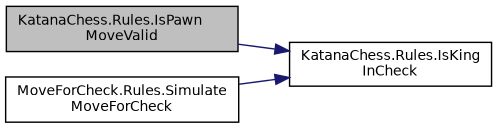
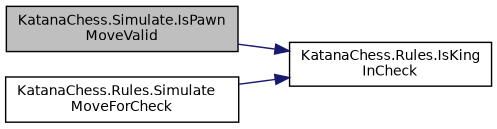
node "KatanaChess.Rules.IsPawn MoveValid": label "KatanaChess.Rules.IsPawn MoveValid" -> "KatanaChess.Simulate.IsPawn MoveValid"
node "MoveForCheck.Rules.Simulate MoveForCheck": label "MoveForCheck.Rules.Simulate MoveForCheck" -> "KatanaChess.Rules.Simulate MoveForCheck"
